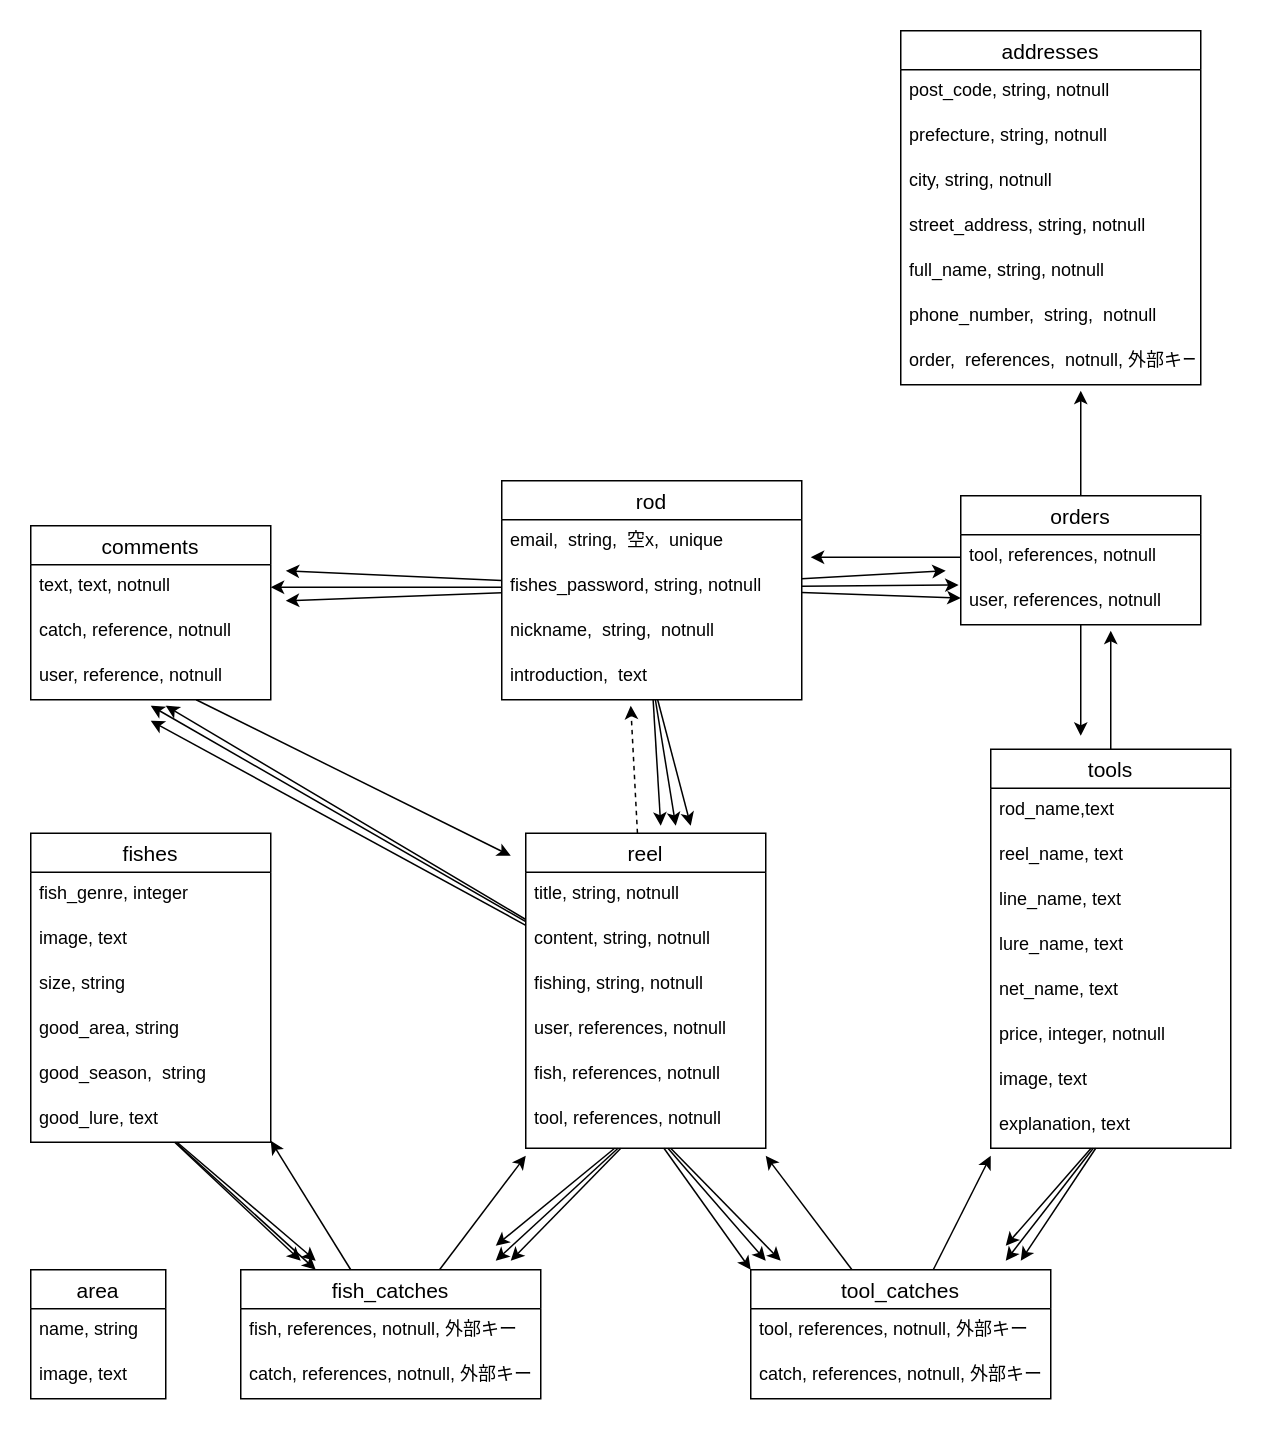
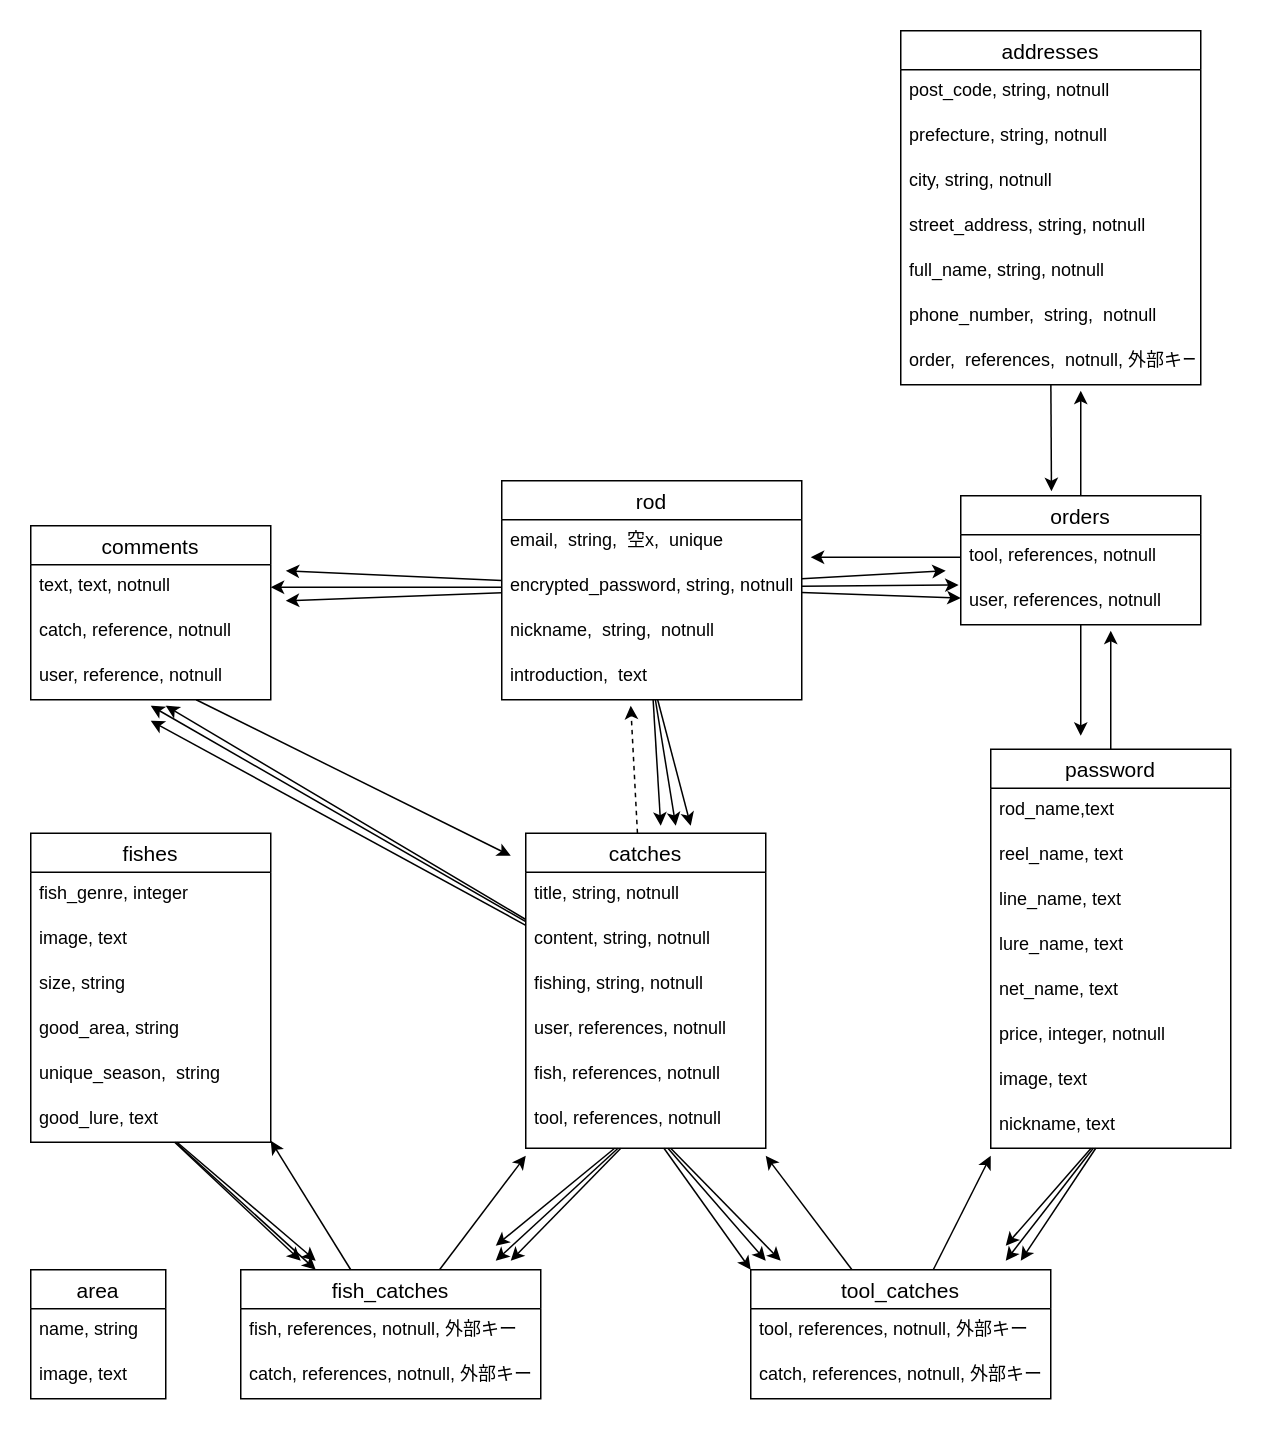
edge "order, references, notnull, 外部キー" -> "orders": added
node "fishes_password, string, notnull": label "fishes_password, string, notnull" -> "encrypted_password, string, notnull"
node "tools": label "tools" -> "password"
node "reel": label "reel" -> "catches"
node "good_season, string": label "good_season, string" -> "unique_season, string"
node "explanation, text": label "explanation, text" -> "nickname, text"
